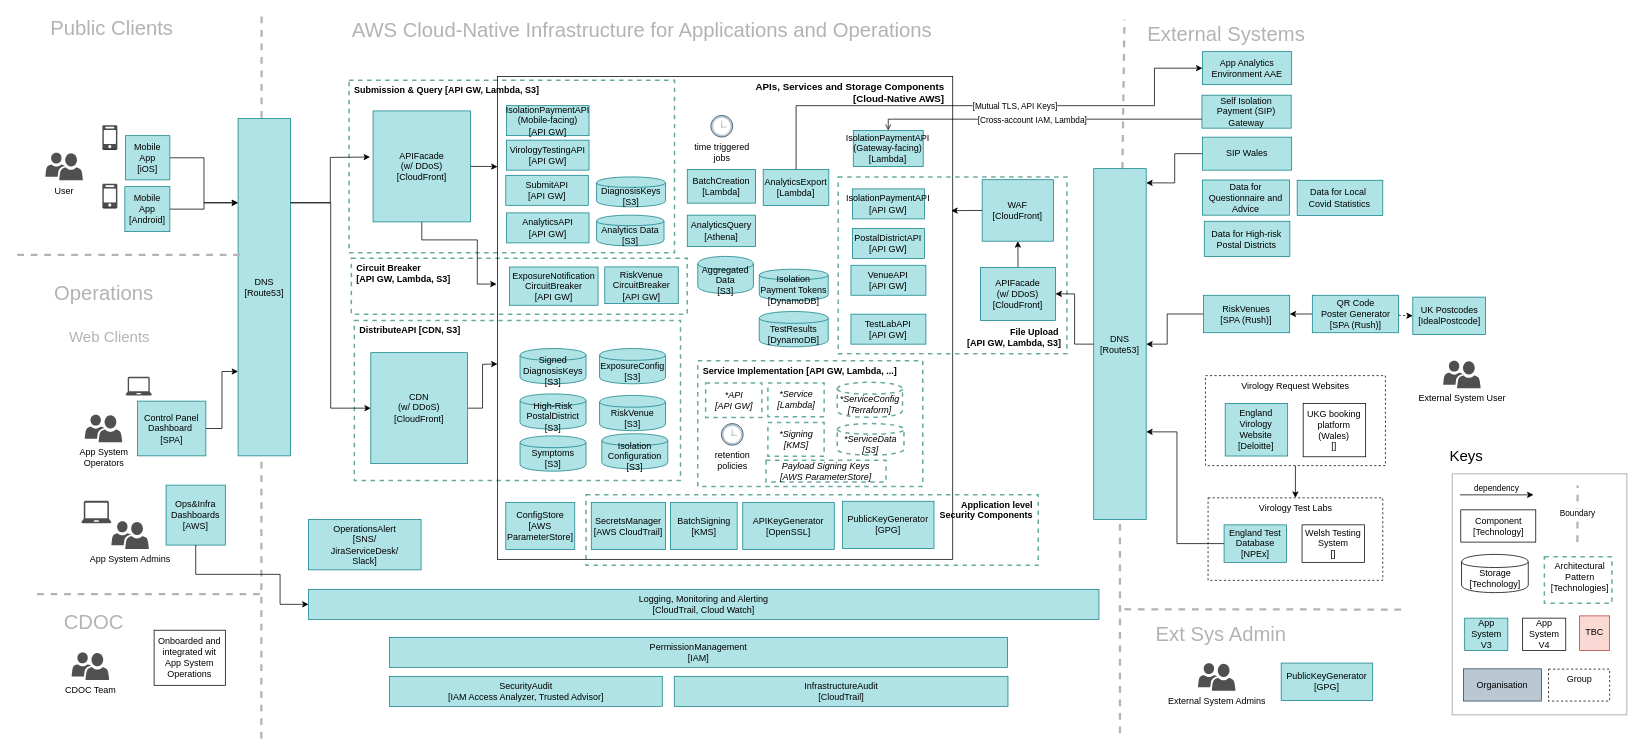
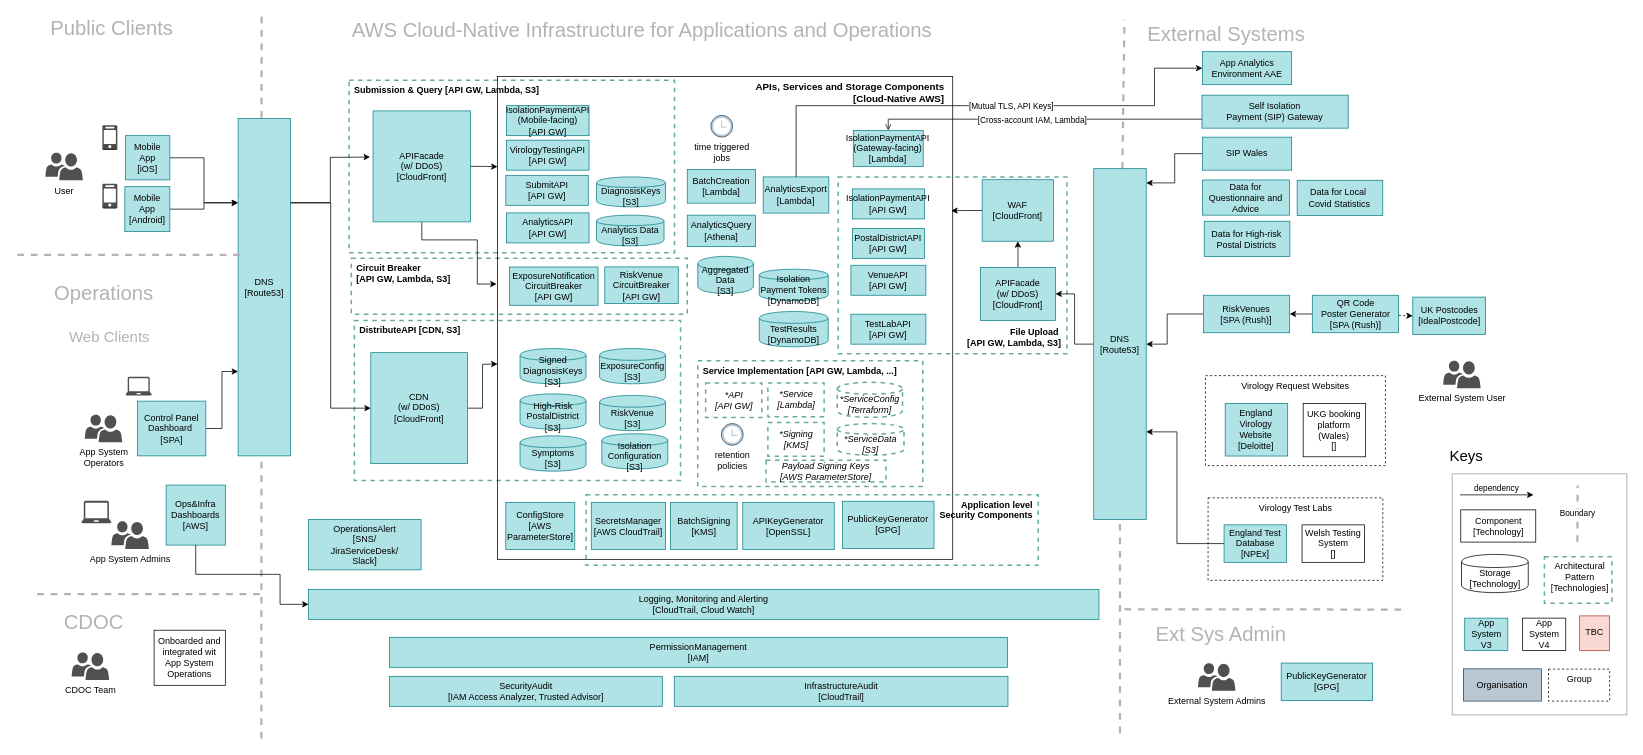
node "Self Isolation Payment (SIP) Gateway": size 89x33 -> 146x33
node "AnalyticsExport [Lambda]": moved (796, 187) -> (796, 195)
edge "Virology Request Websites" -> "Virology Test Labs": removed
